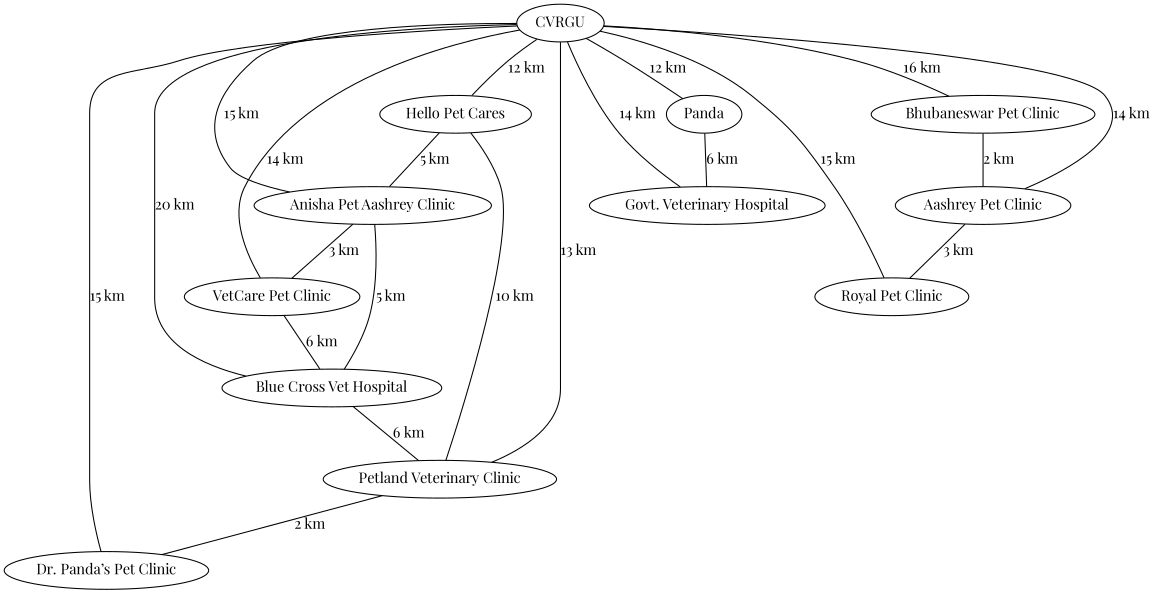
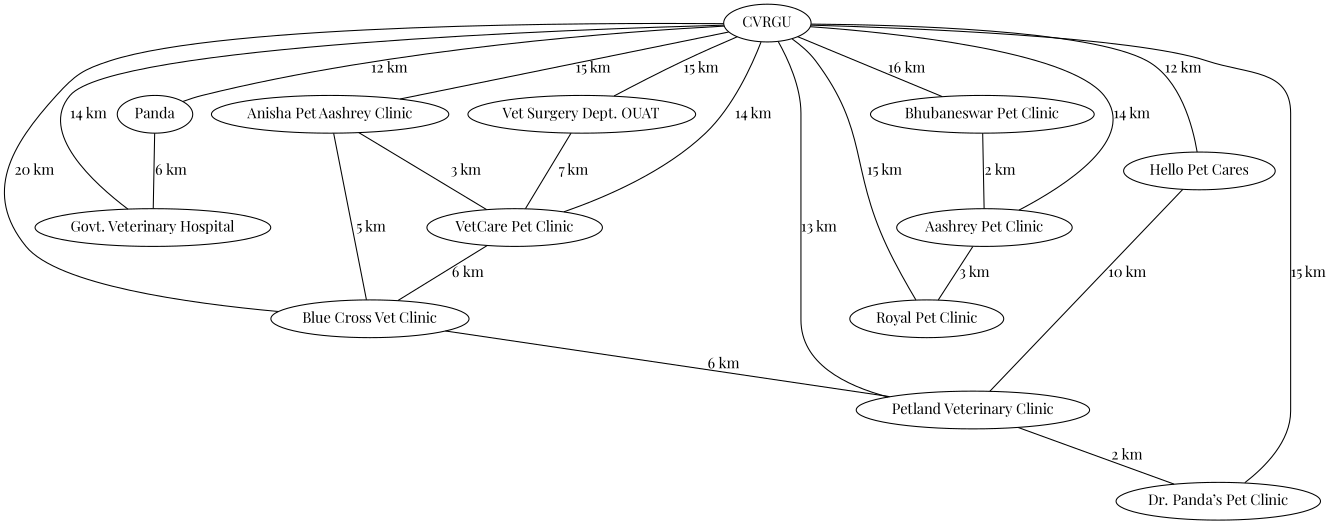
node "Vet Surgery Dept. OUAT": added
edge "Hello Pet Cares" -- "Anisha Pet Aashrey Clinic": removed, label "5 km"
node "Blue Cross Vet Hospital": label "Blue Cross Vet Hospital" -> "Blue Cross Vet Clinic"
